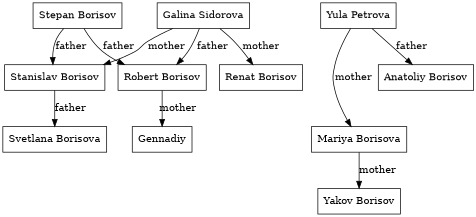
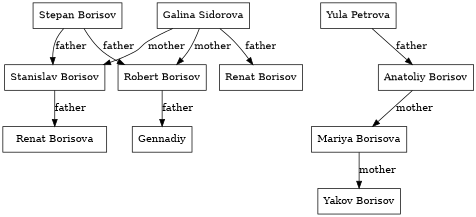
edge "Galina Sidorova" -> "Robert Borisov": label "father" -> "mother"
edge "Galina Sidorova" -> "Renat Borisov": label "mother" -> "father"
edge "Yula Petrova" -> "Mariya Borisova": now "Anatoliy Borisov" -> "Mariya Borisova"
edge "Robert Borisov" -> "Gennadiy": label "mother" -> "father"
node "Svetlana Borisova": label "Svetlana Borisova" -> "Renat Borisova"
